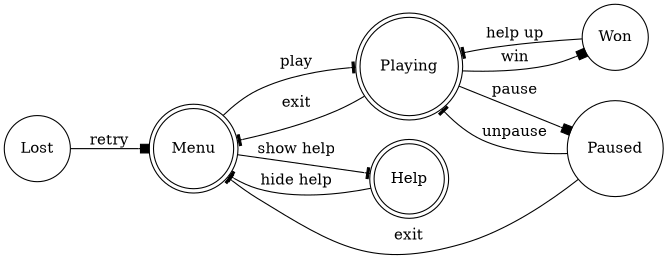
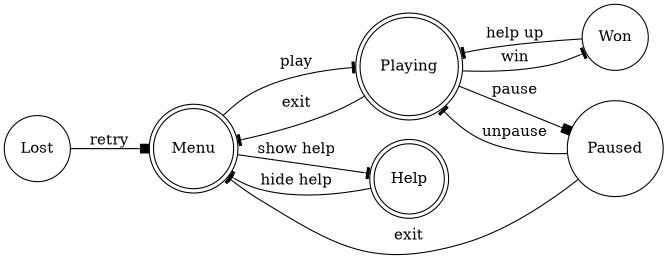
edge "Playing" -> "Won": arrowhead box -> tee
